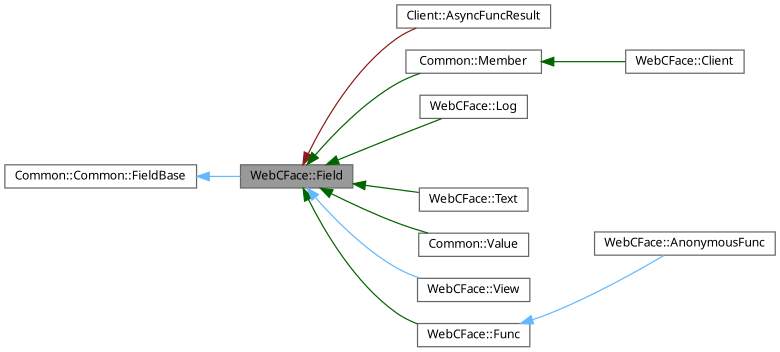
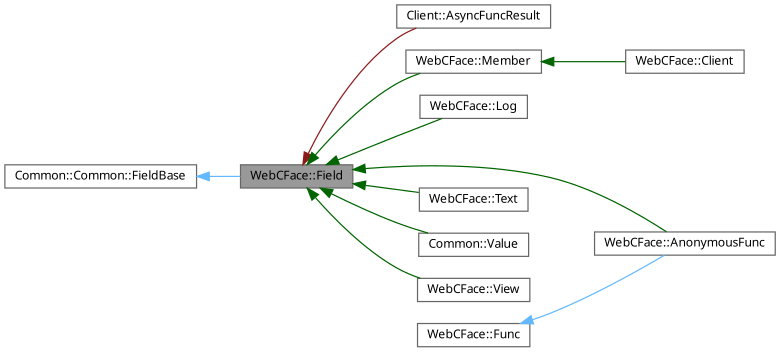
node "Common::Member": label "Common::Member" -> "WebCFace::Member"
edge "WebCFace::View" -> "WebCFace::Field": color steelblue1 -> darkgreen
edge "WebCFace::Func" -> "WebCFace::Field": now "WebCFace::AnonymousFunc" -> "WebCFace::Field"
